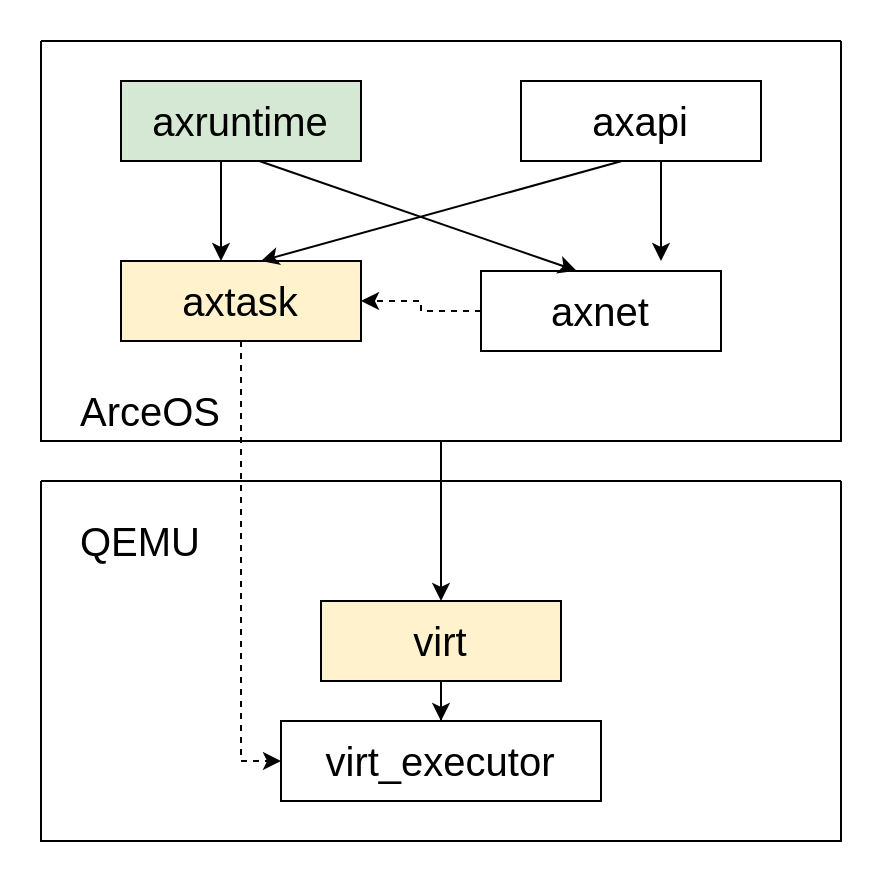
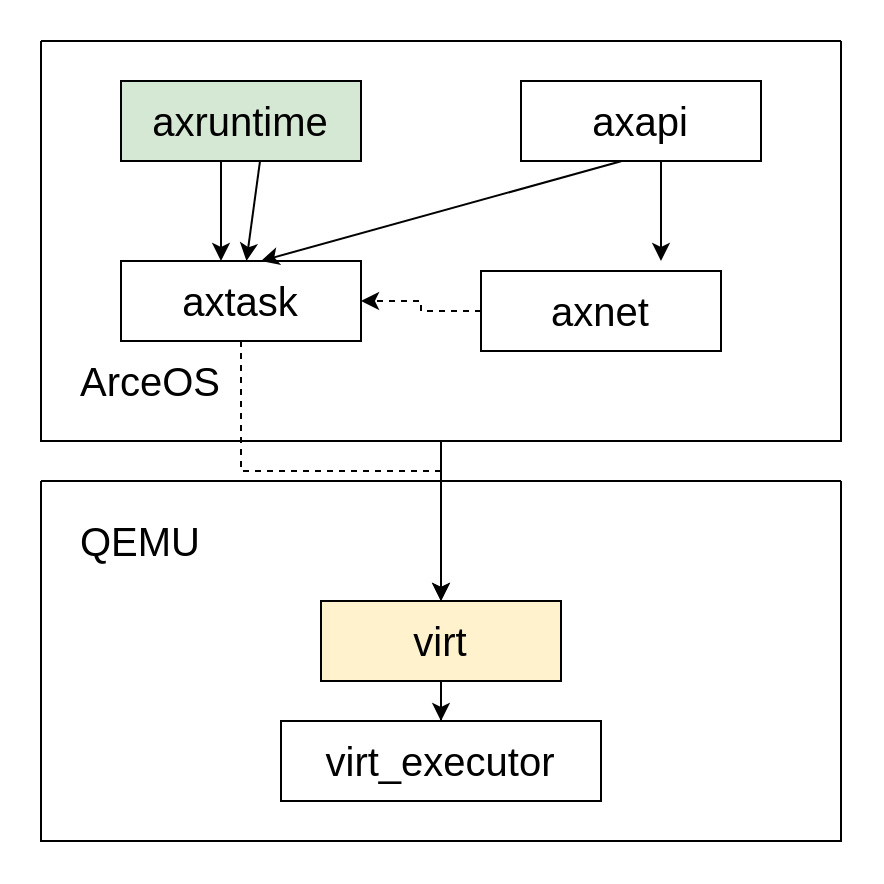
edge "axruntime" -> "axnet": now "axruntime" -> "axtask"
node "axtask": fillcolor #fff2cc -> #ffffff
node "ArceOS": moved (151, 411) -> (151, 381)
edge "axtask" -> "virt_executor": now "axtask" -> "virt"
